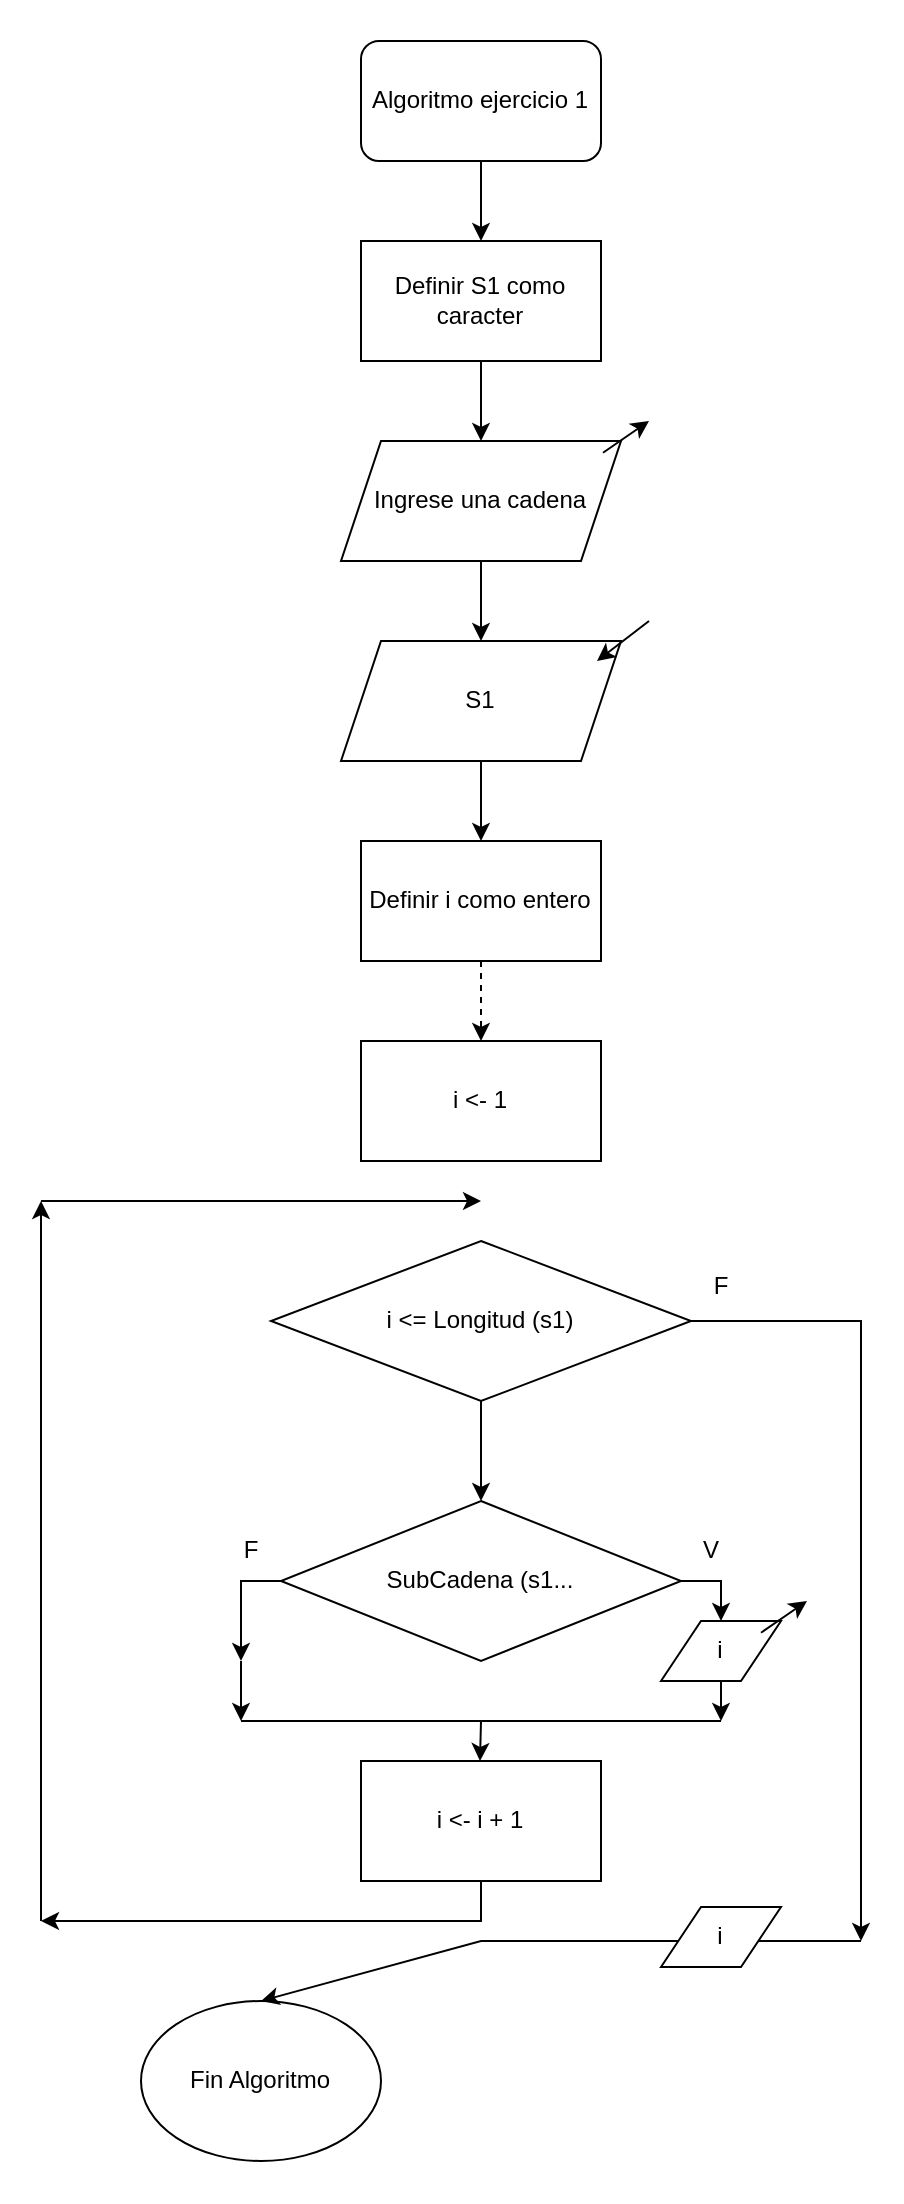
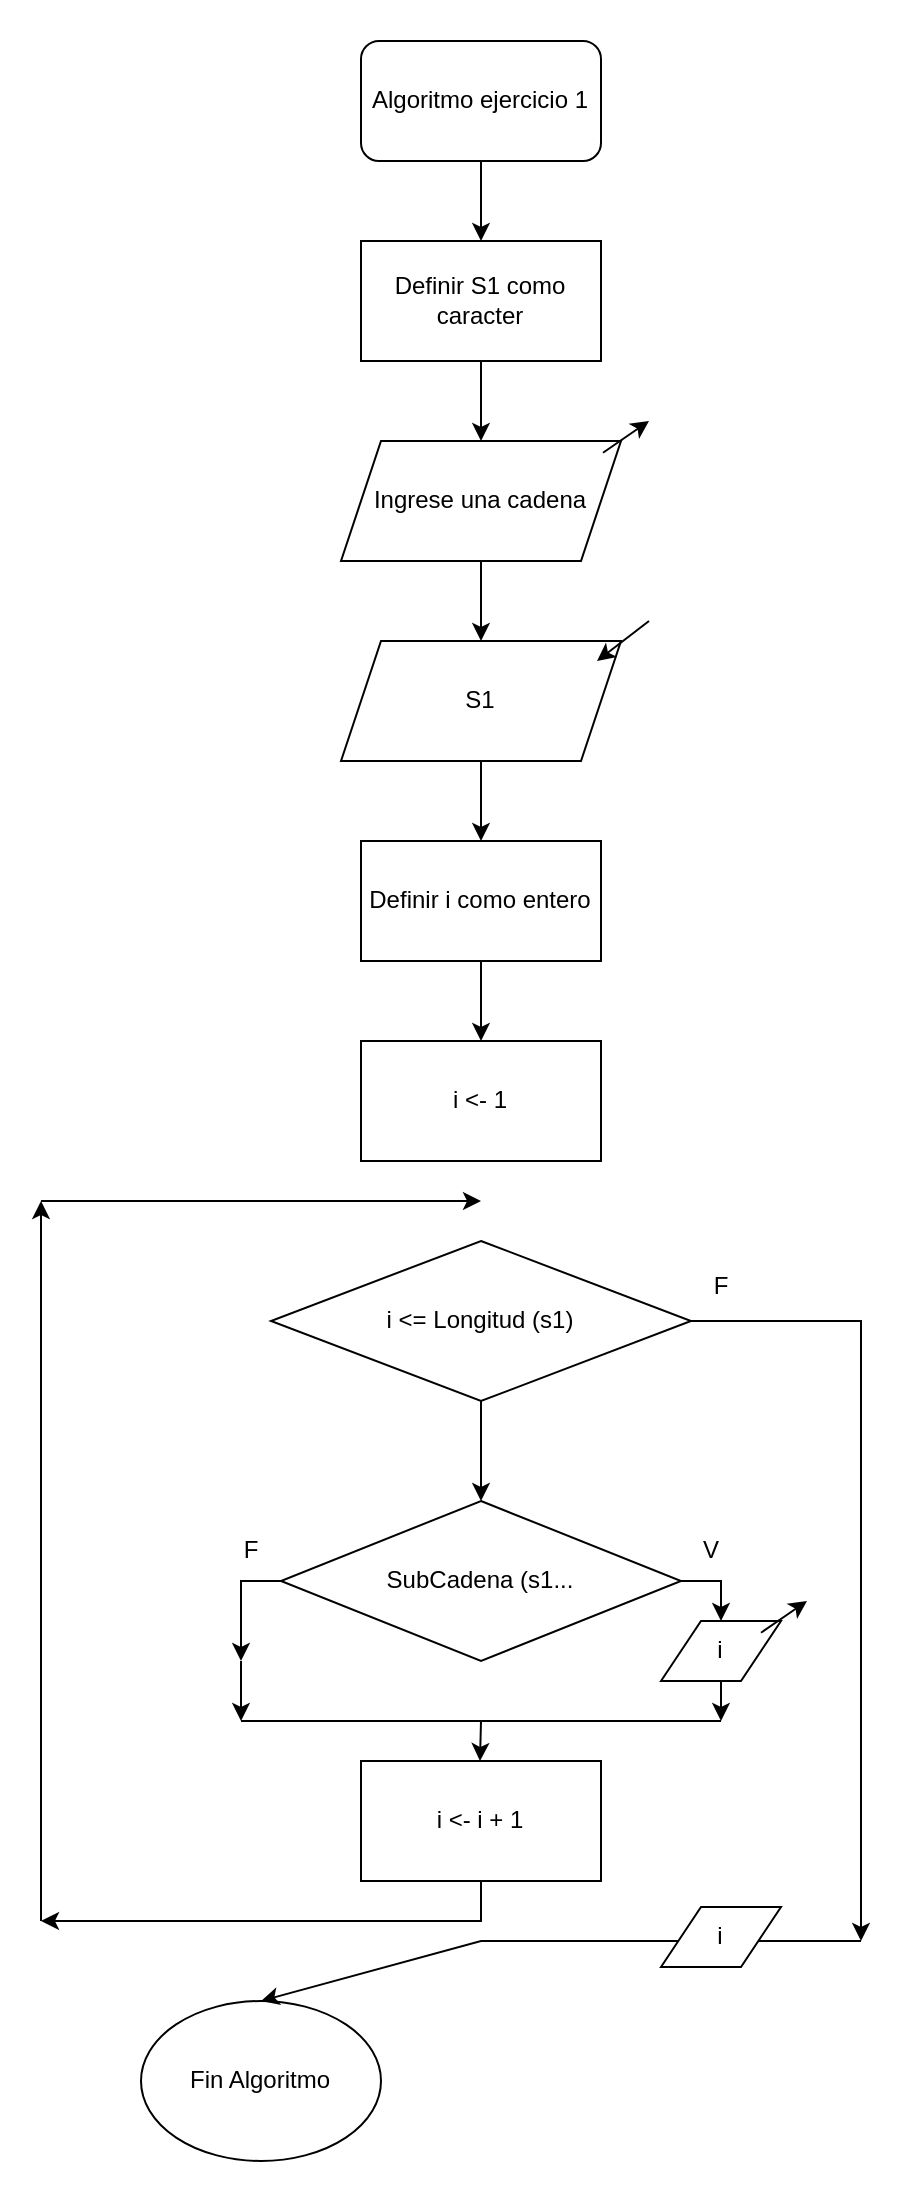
edge "Definir i como entero" -> "i <- 1": style dashed -> solid
